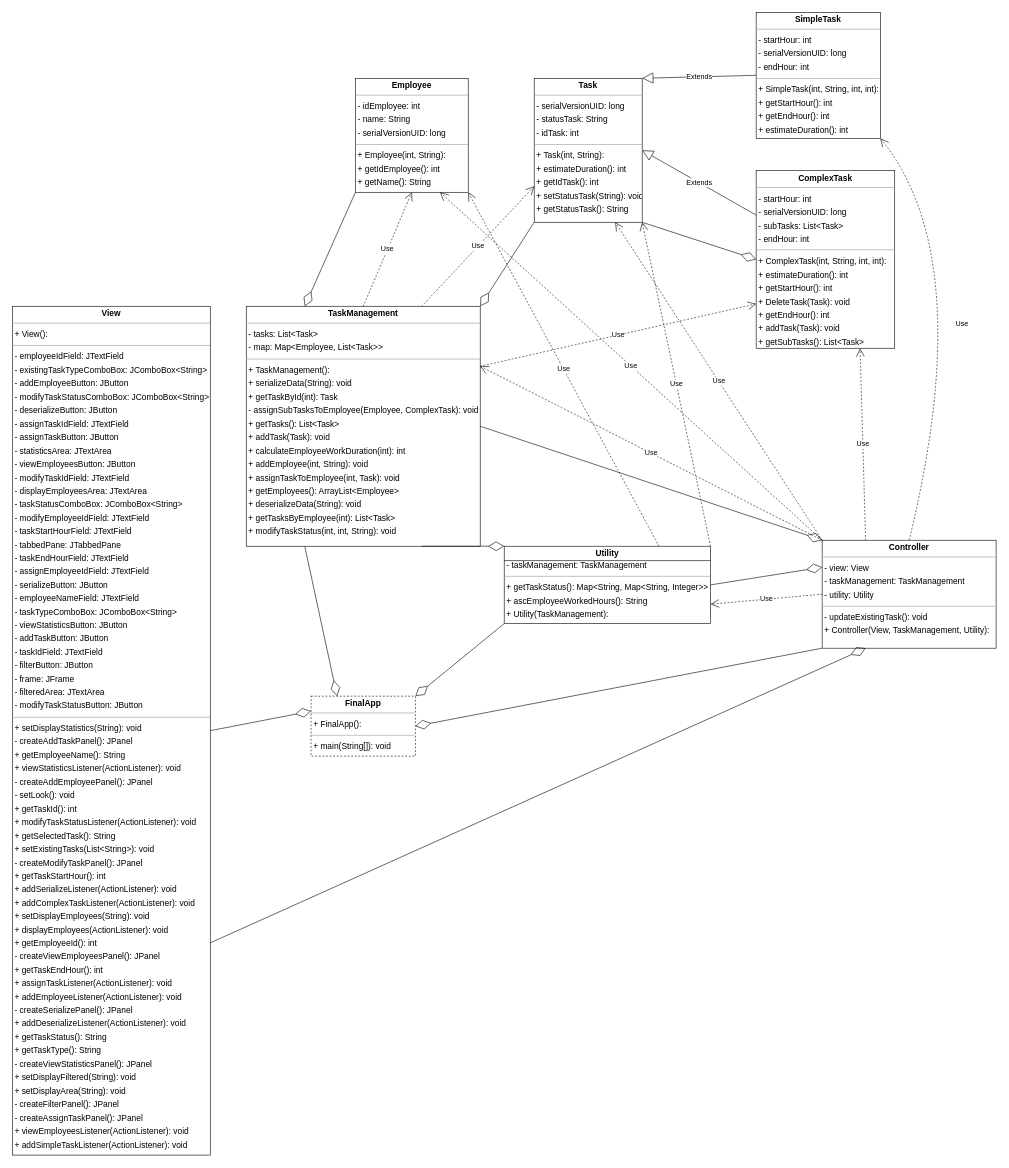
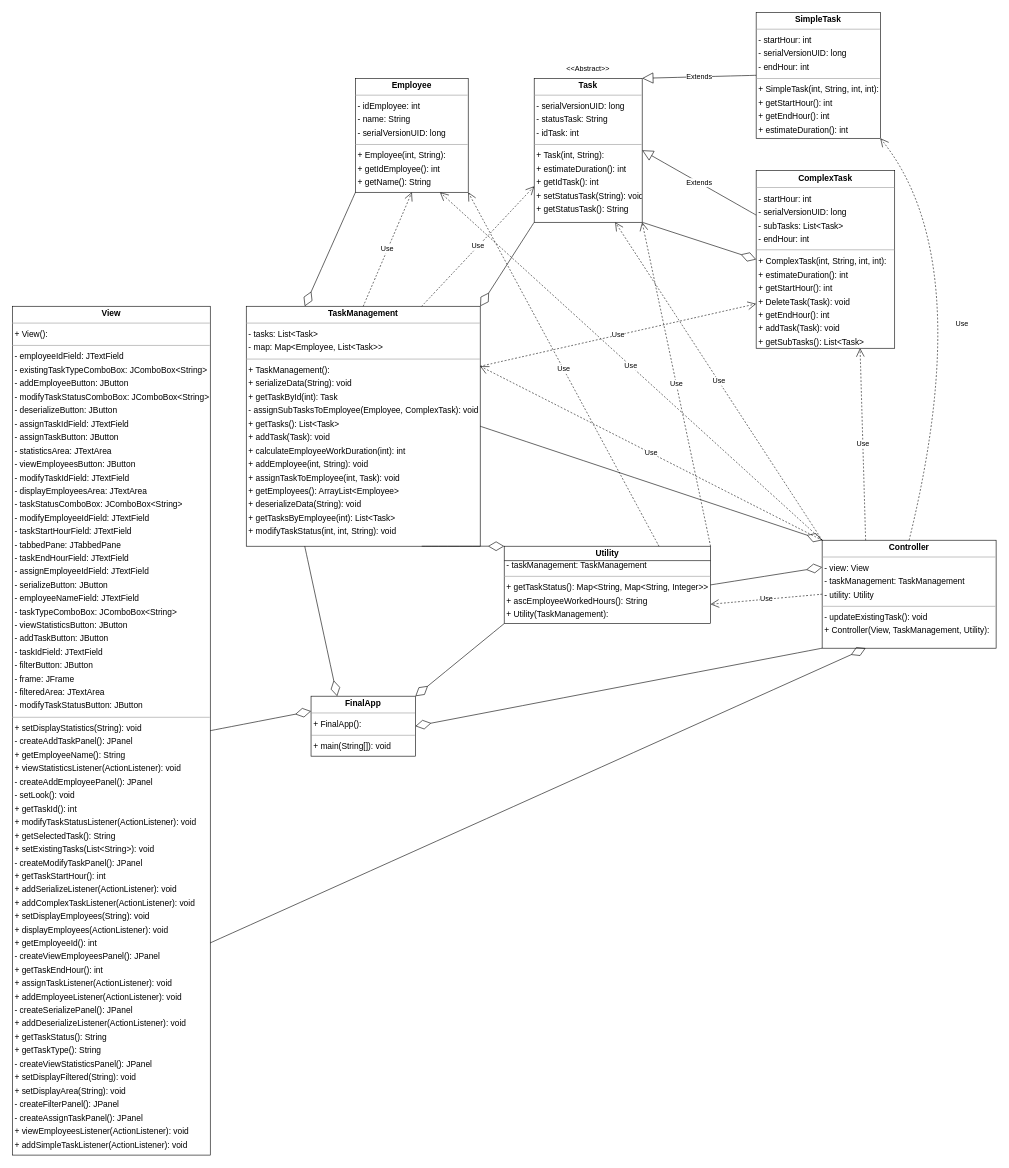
node "<<Abstract>>": added
node "FinalApp + FinalApp(): + main(String[]): void": style dashed -> solid
